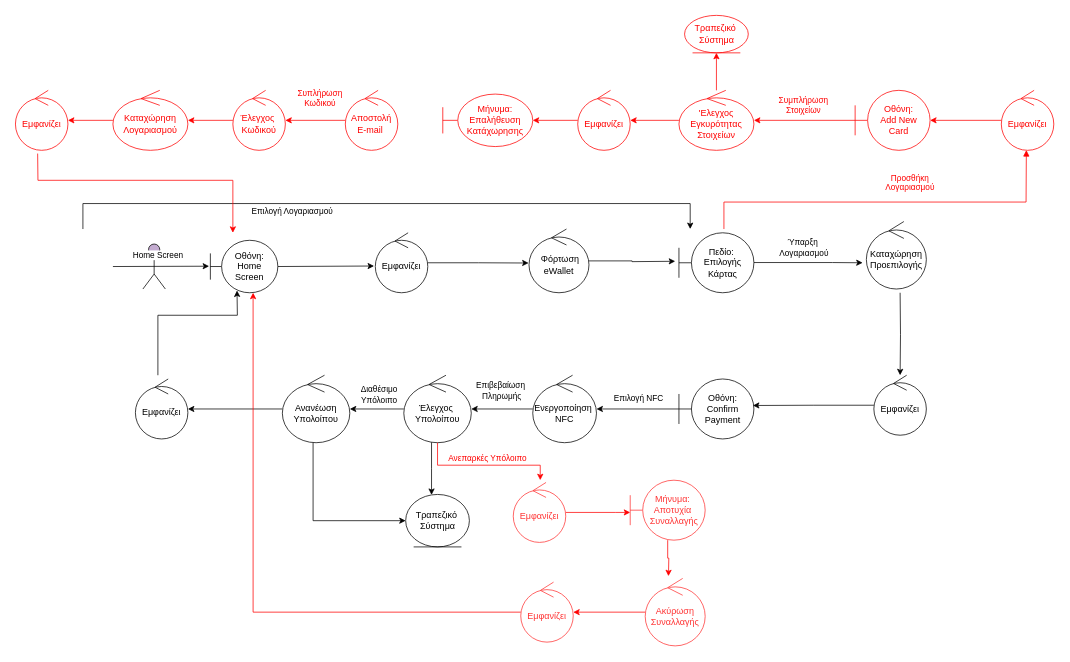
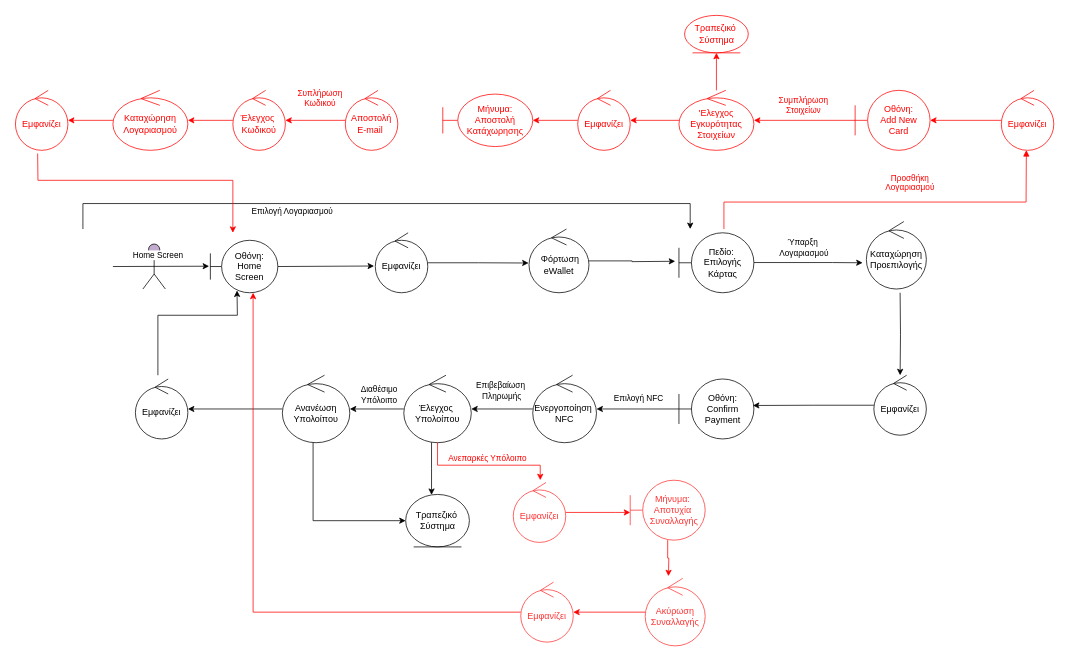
node "Μήνυμα: Επαλήθευση Κατάχωρησης": label "Μήνυμα: Επαλήθευση Κατάχωρησης" -> "Μήνυμα: Αποστολή Κατάχωρησης"
